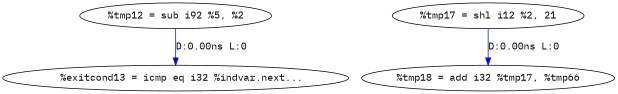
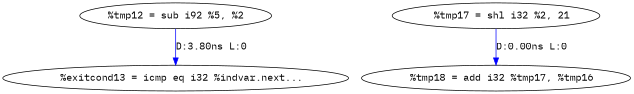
node "%tmp17 = shl i12 %2, 21": label "%tmp17 = shl i12 %2, 21" -> "%tmp17 = shl i32 %2, 21"
edge "%tmp12 = sub i92 %5, %2" -> "%exitcond13 = icmp eq i32 %indvar.next...": label "D:0.00ns L:0" -> "D:3.80ns L:0"
node "%tmp18 = add i32 %tmp17, %tmp66": label "%tmp18 = add i32 %tmp17, %tmp66" -> "%tmp18 = add i32 %tmp17, %tmp16"
